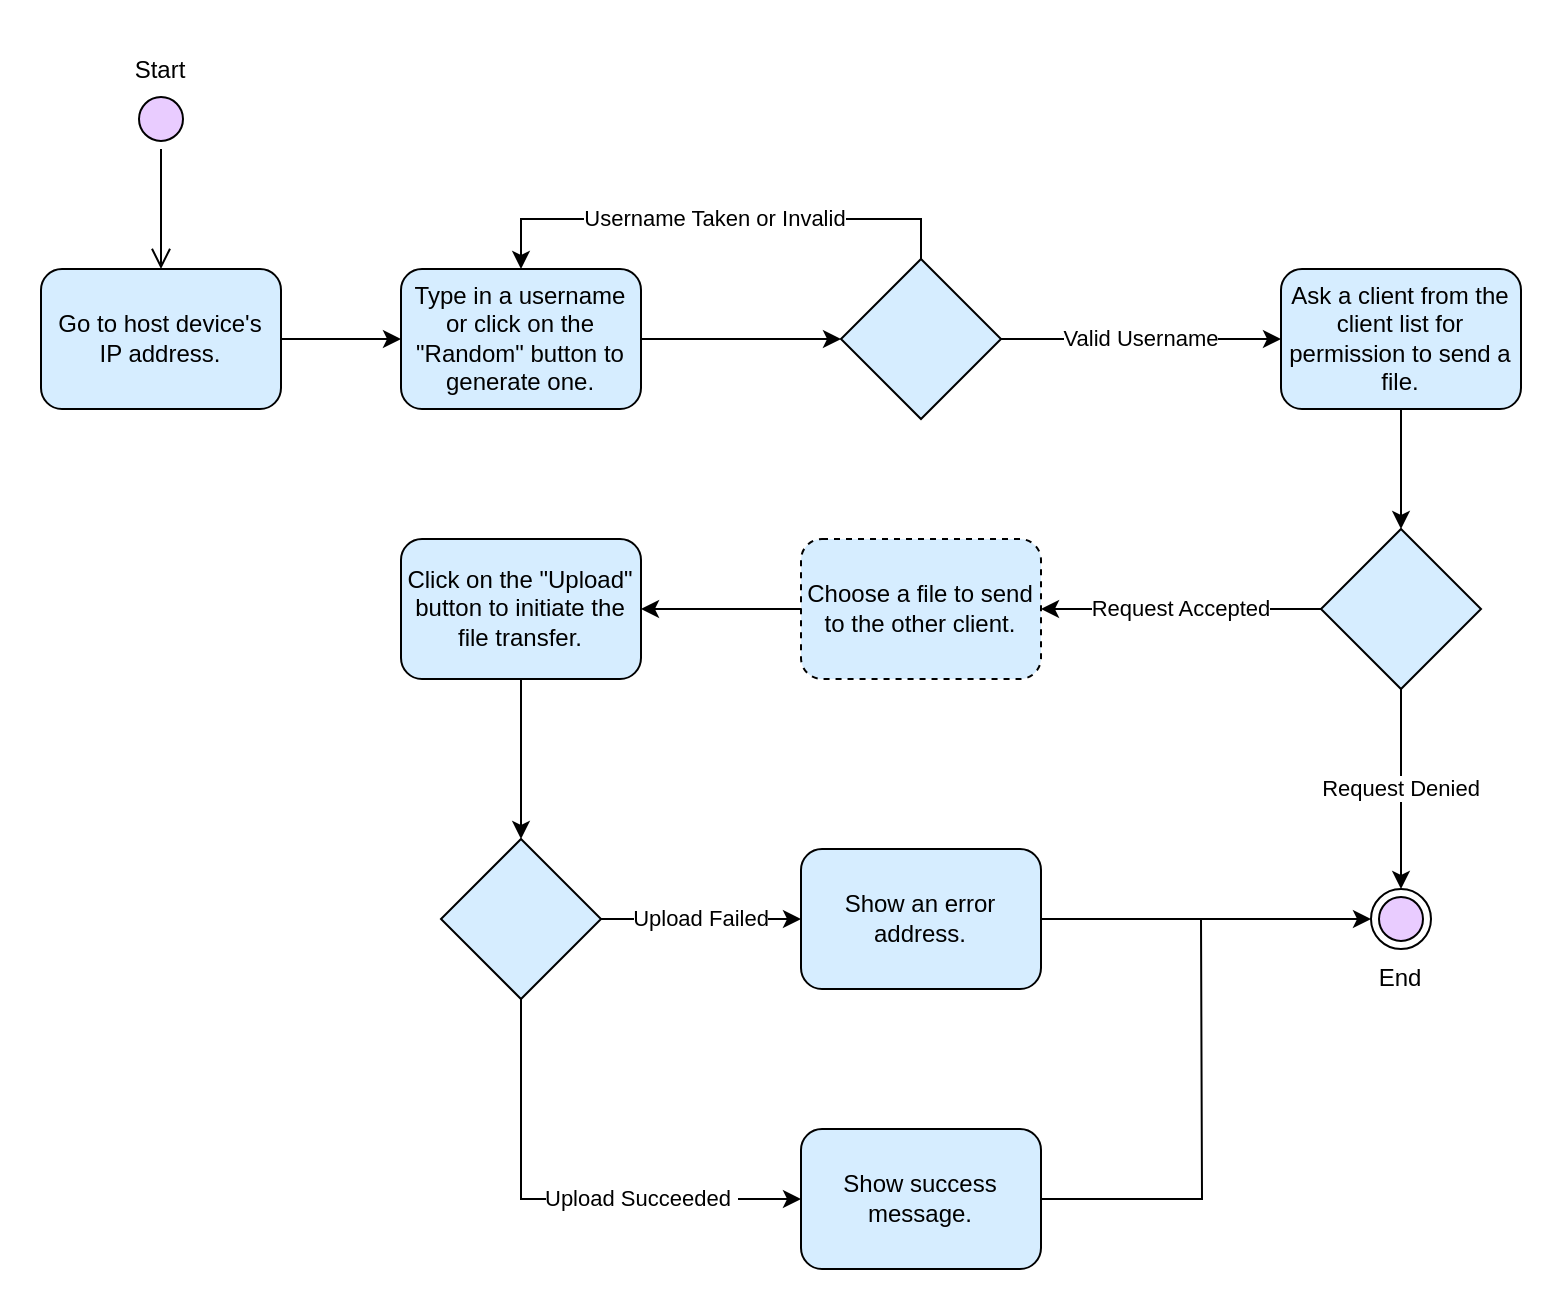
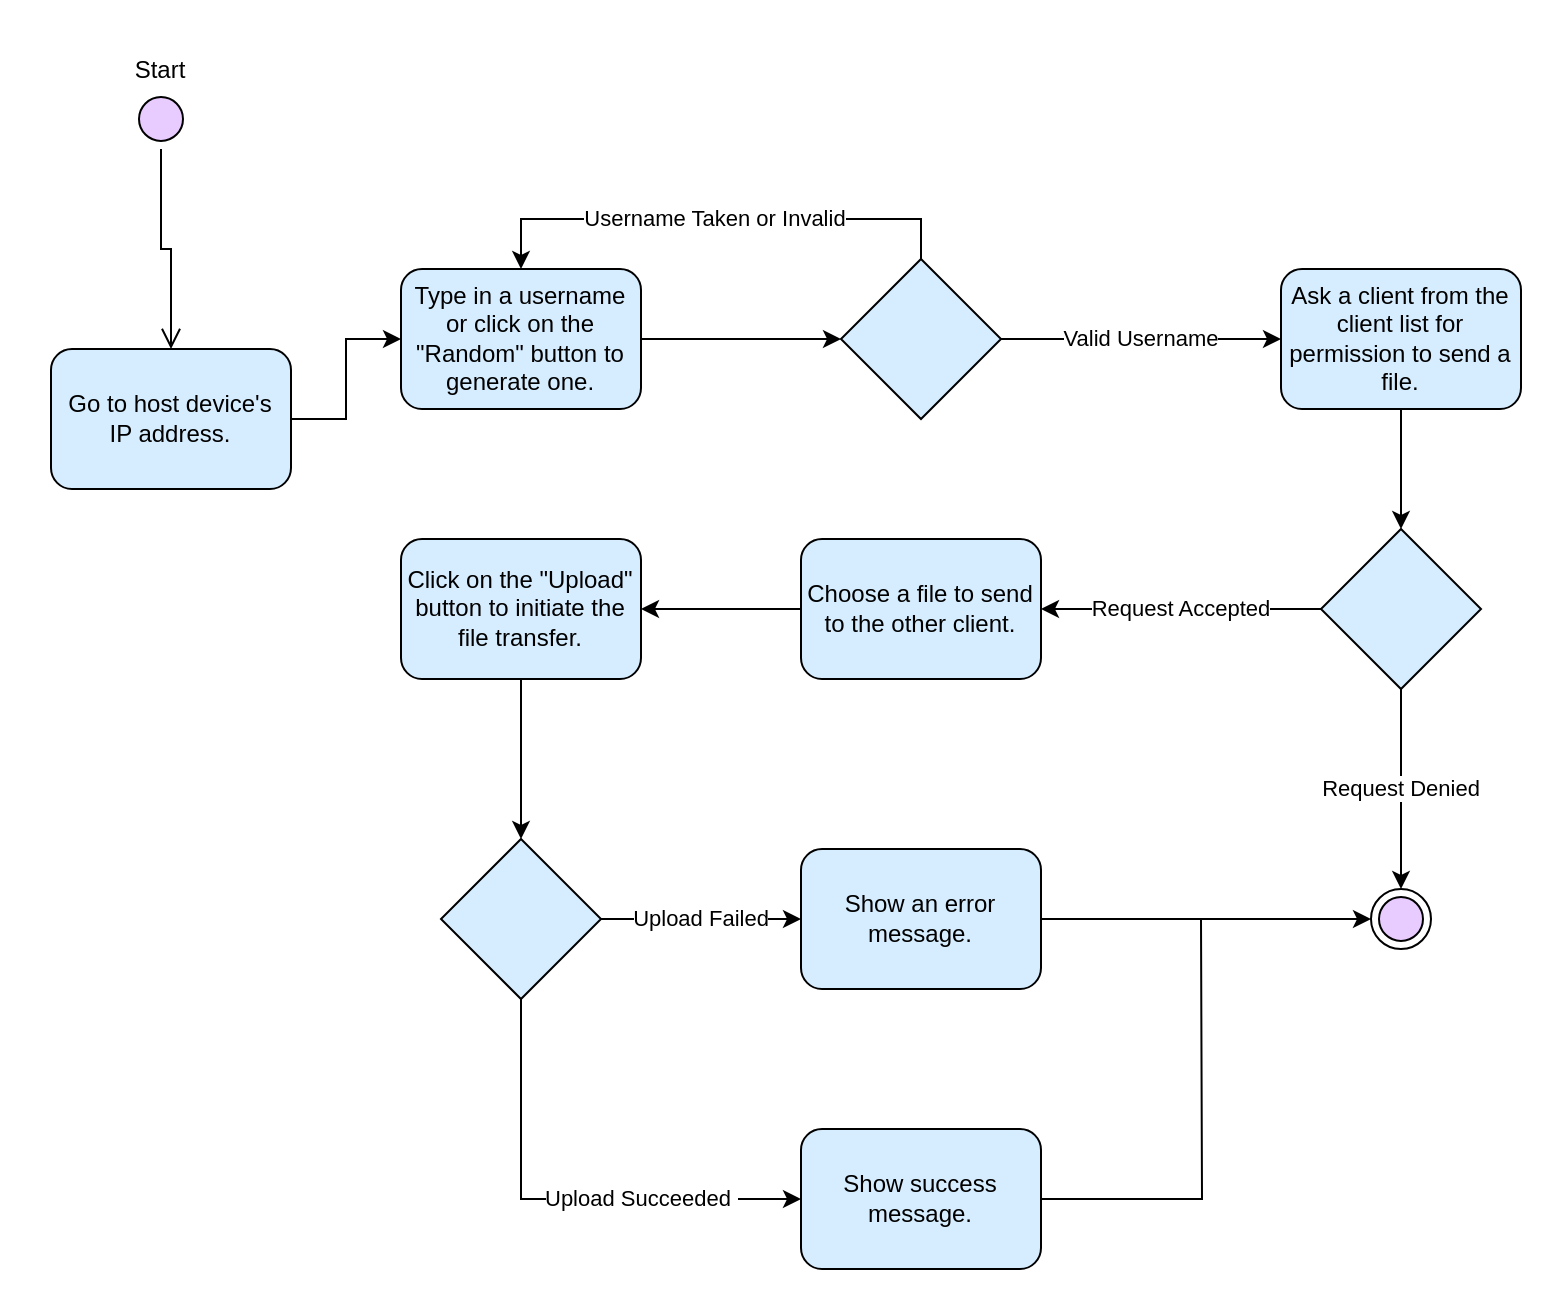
node "Go to host device's IP address.": moved (161, 339) -> (171, 419)
node "Choose a file to send to the other client.": style dashed -> solid
node "Show an error address.": label "Show an error address." -> "Show an error message."
node "End": removed
